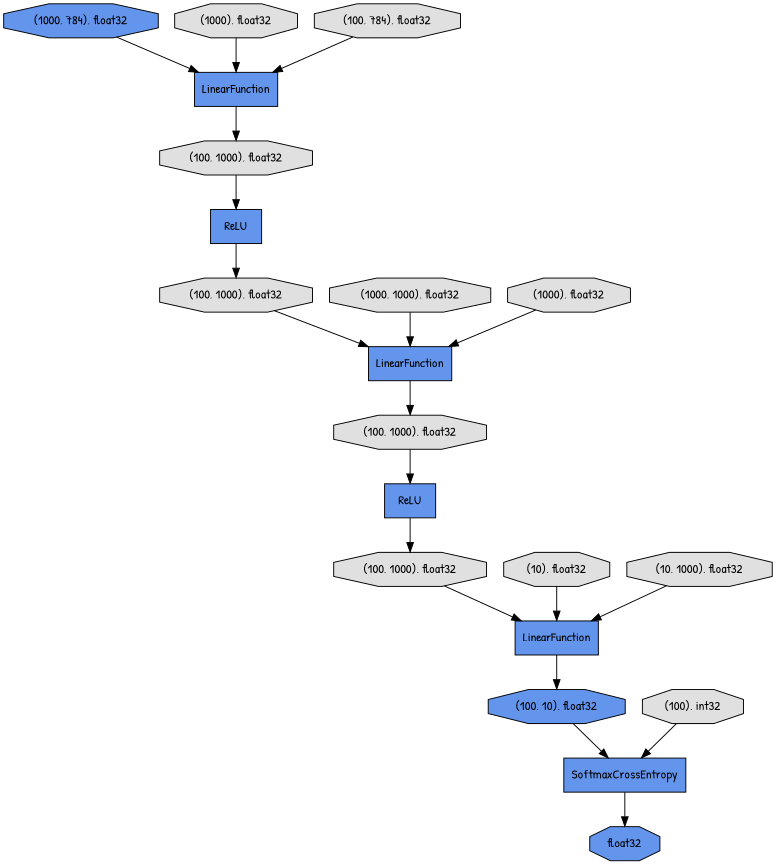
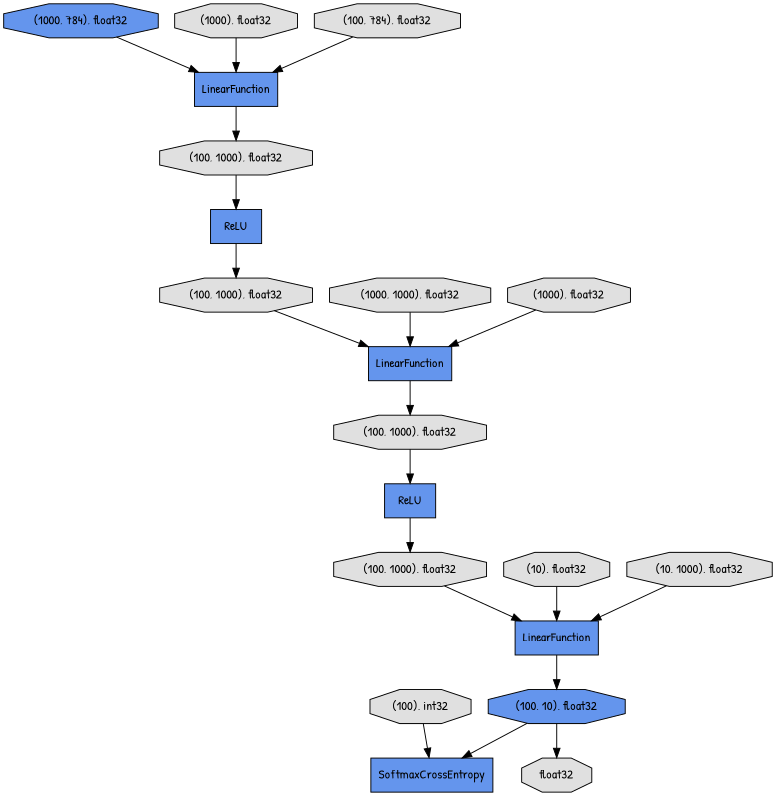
edge "SoftmaxCrossEntropy" -> "float32": now "(100, 10), float32" -> "float32"
node "float32": fillcolor #6495ed -> #e0e0e0
